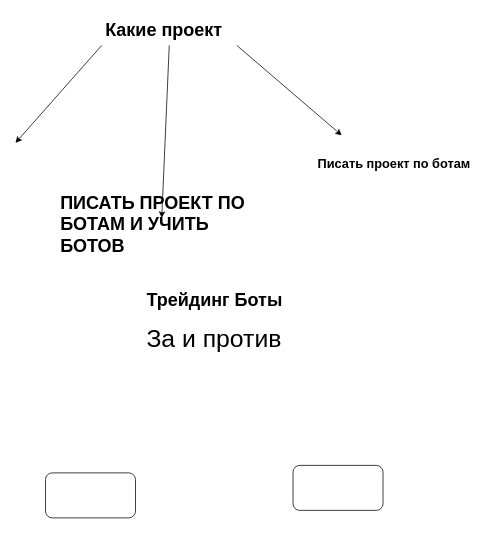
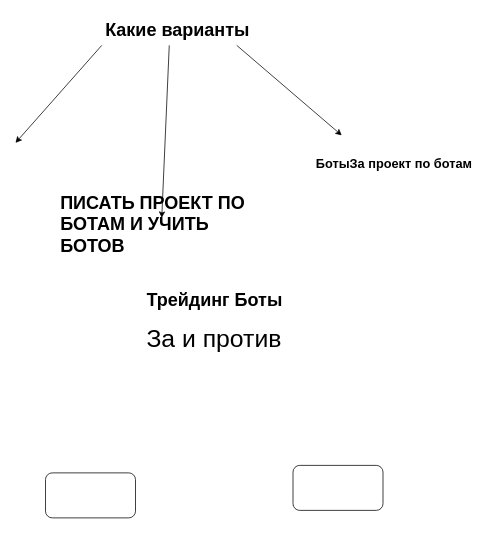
node "Какие проект": label "Какие проект" -> "Какие варианты"
node "Писать проект по ботам": label "Писать проект по ботам" -> "БотыЗа проект по ботам"
